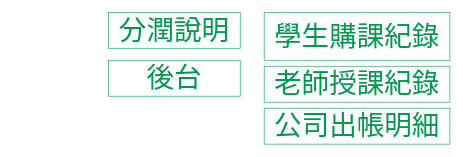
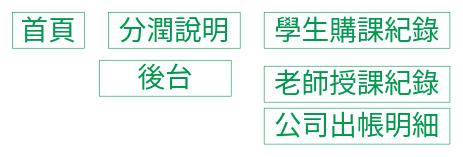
node "首頁": added
node "學生購課紀錄": size 186x48 -> 186x36
node "後台": moved (174, 78) -> (165, 78)
